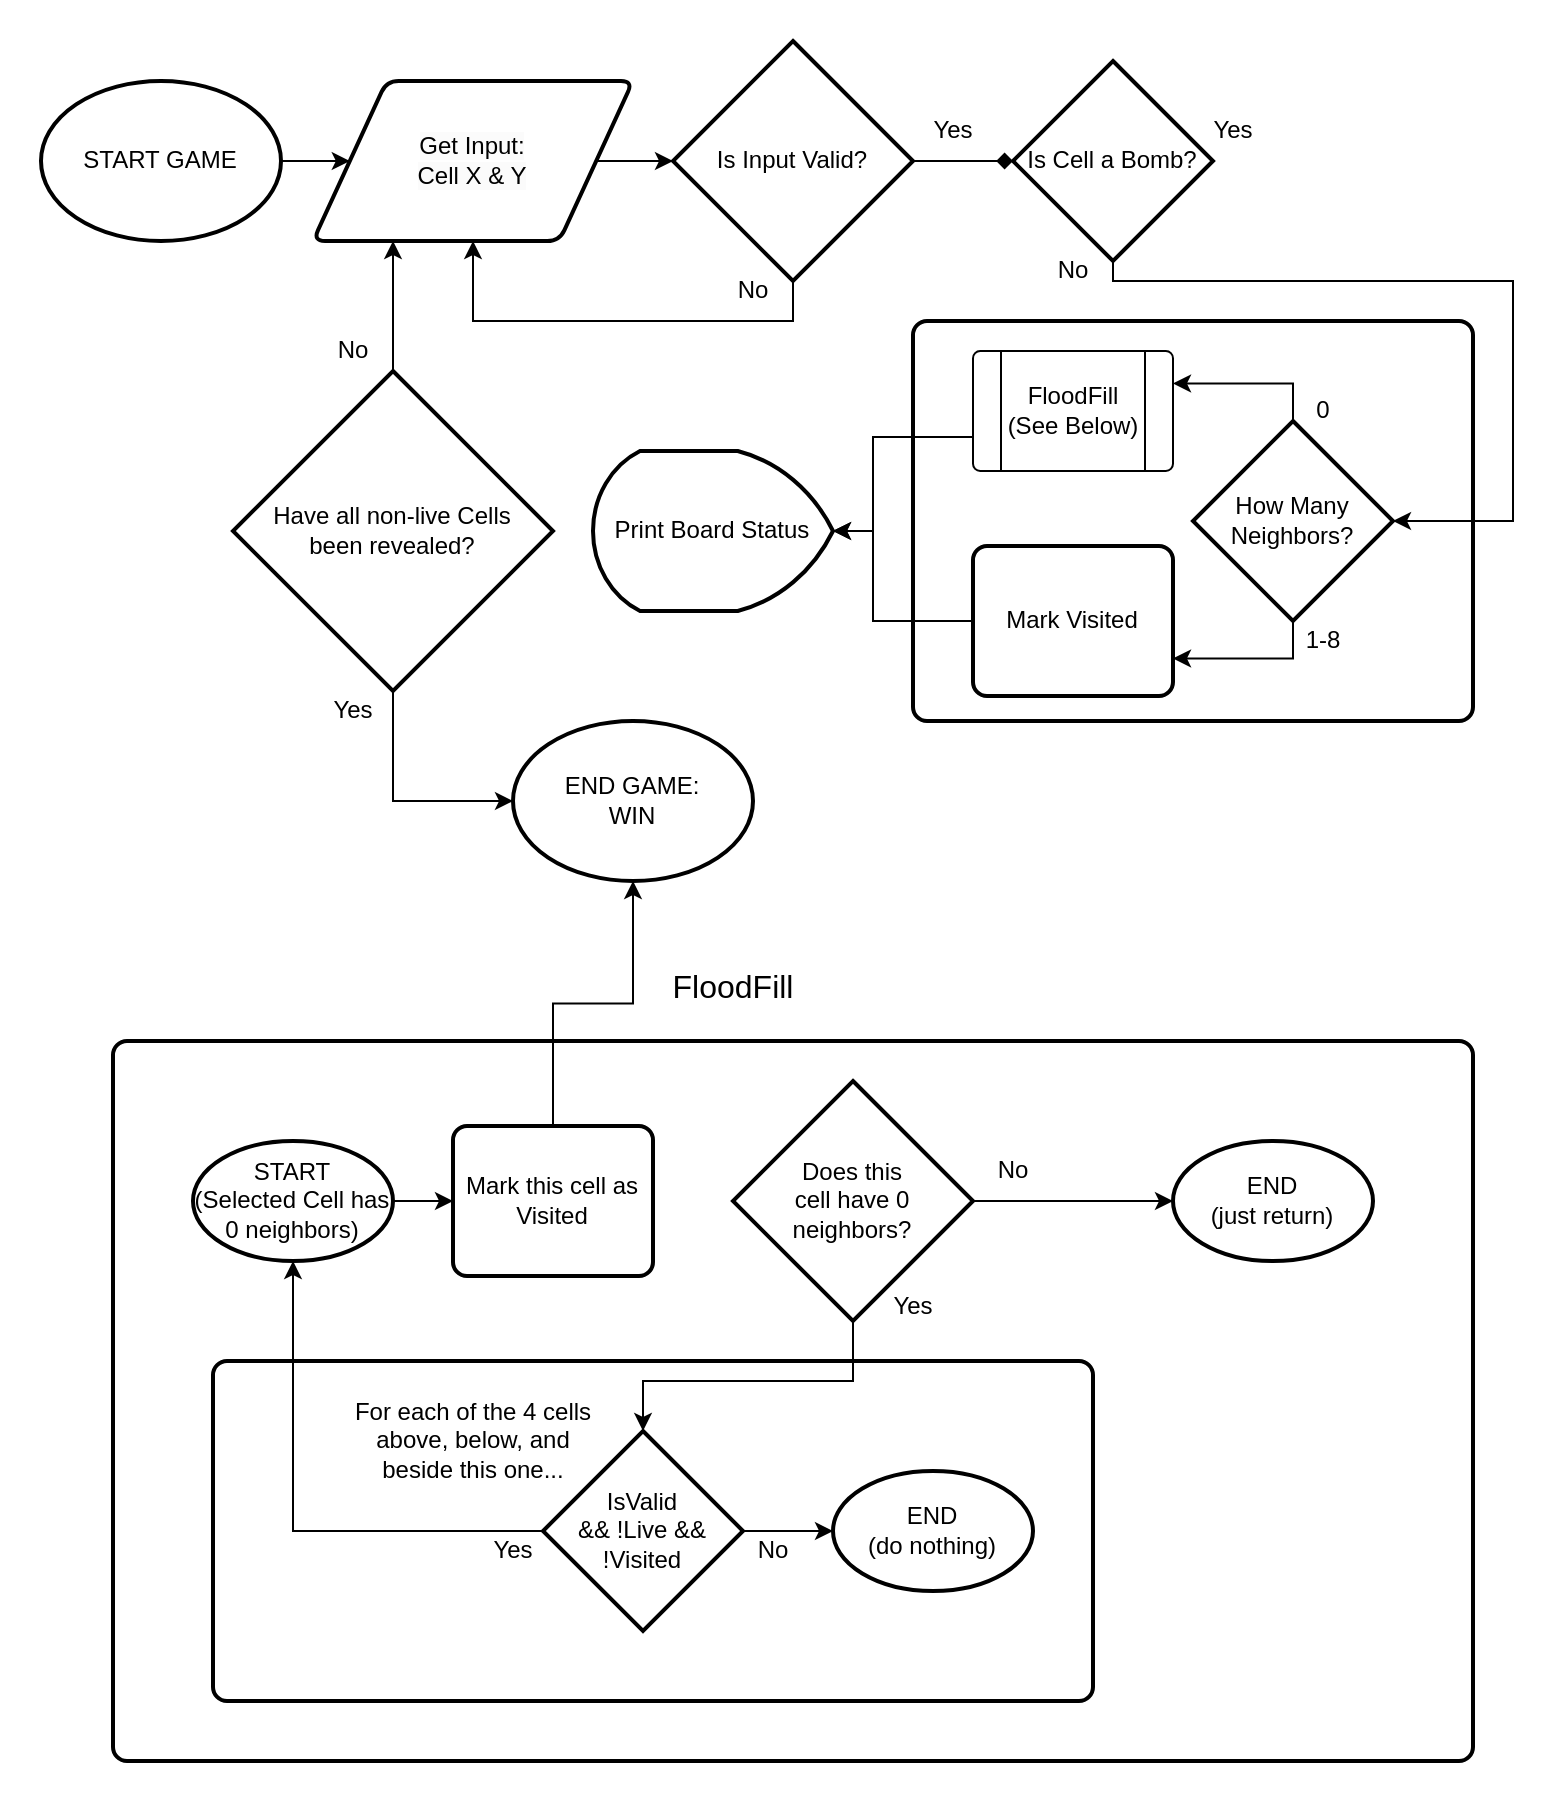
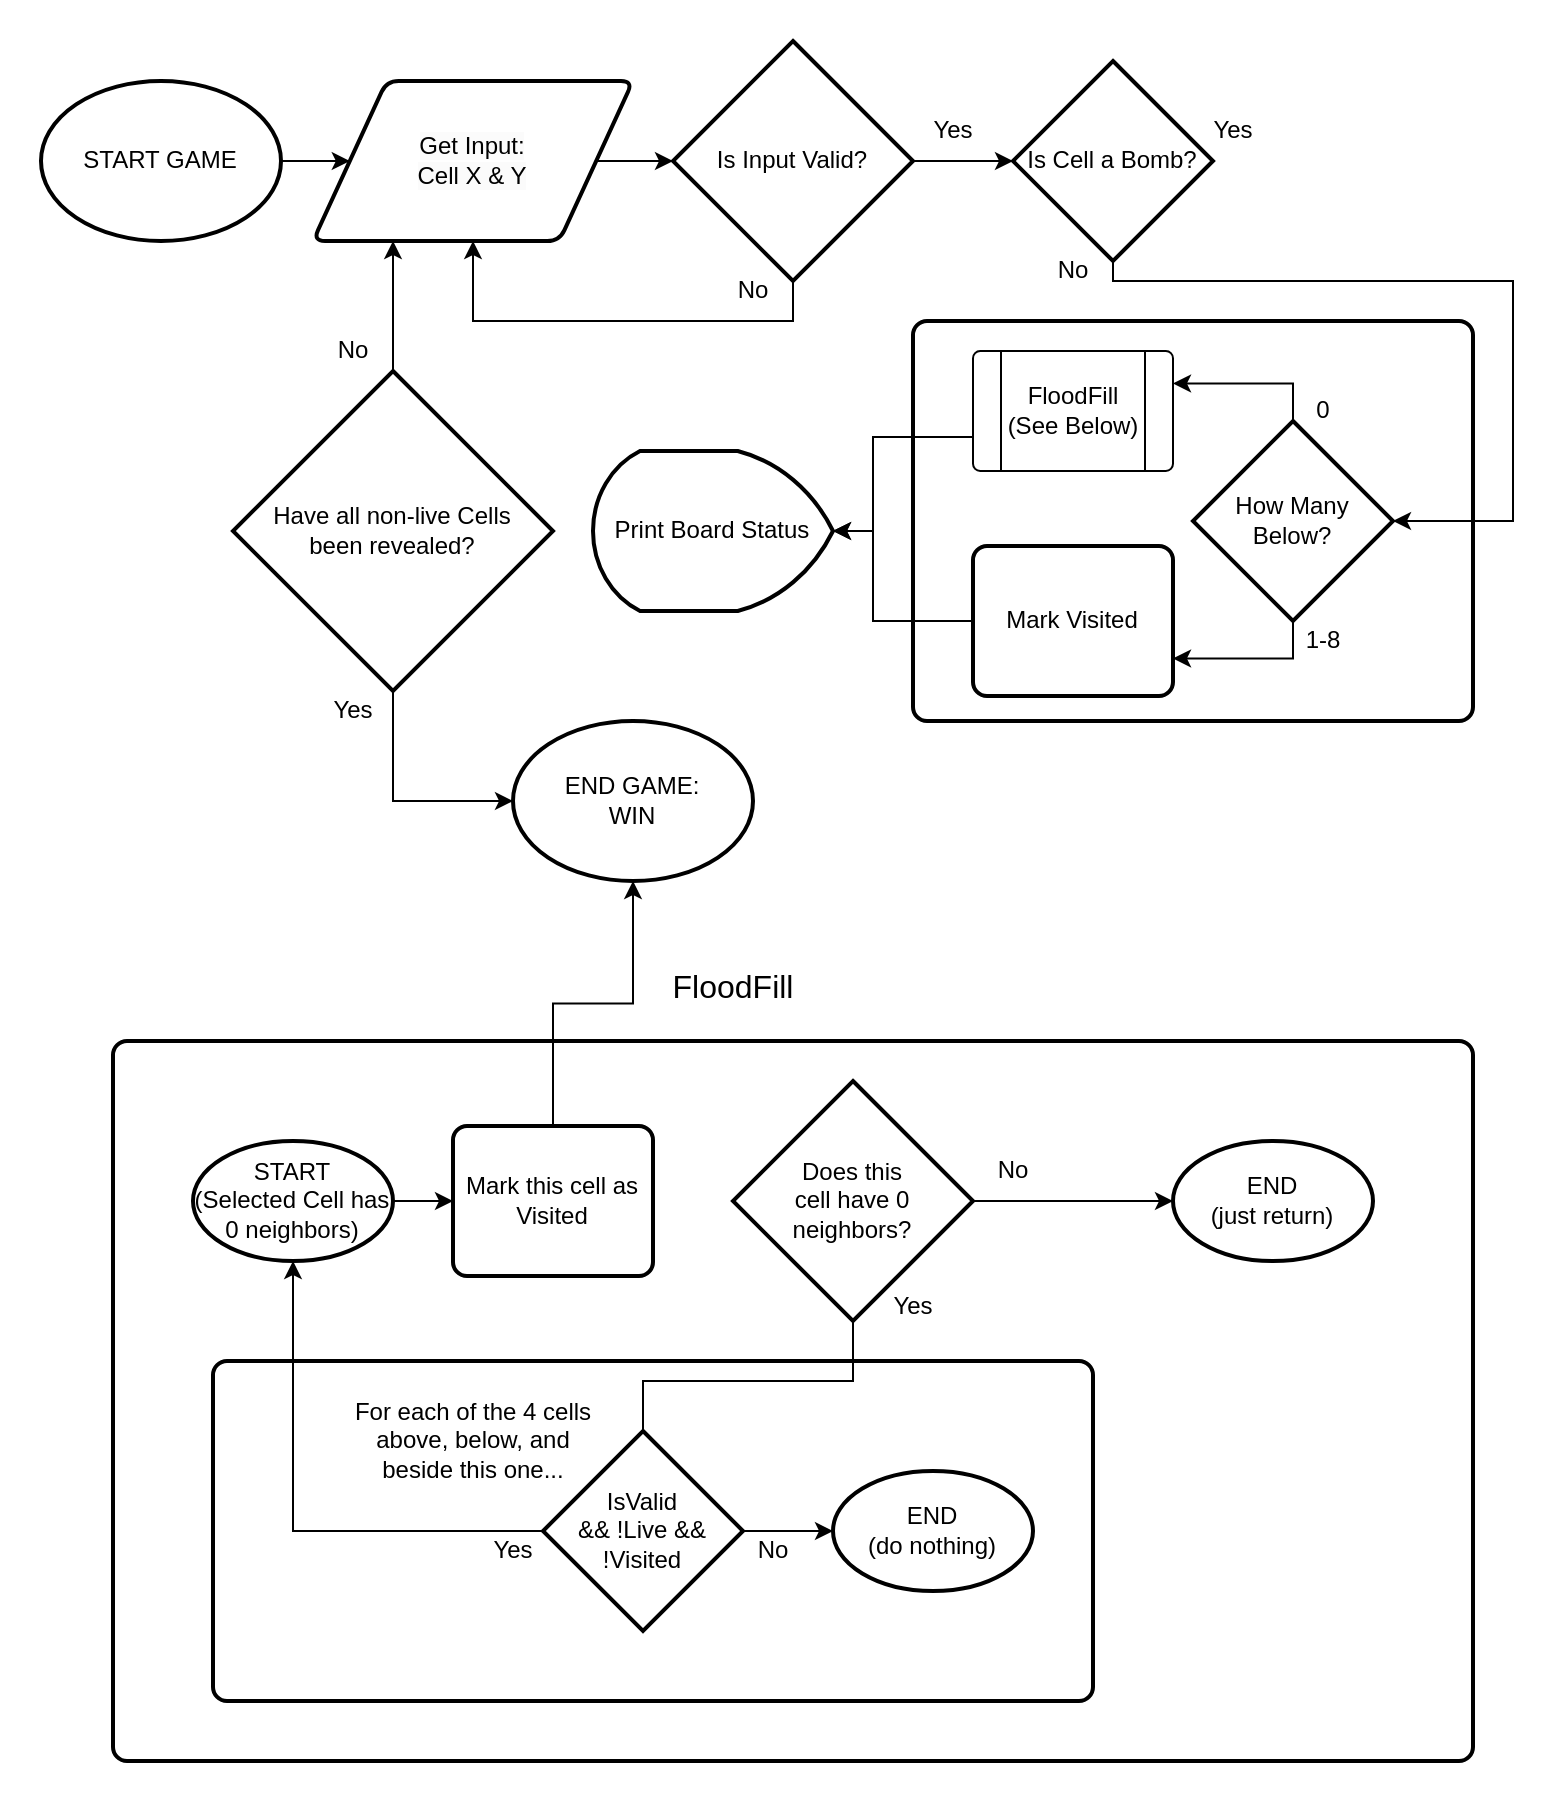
edge "Is Input Valid?" -> "Is Cell a Bomb?": arrowhead diamond -> classic
node "How Many Neighbors?": label "How Many Neighbors?" -> "How Many Below?"
edge "Does this cell have 0 neighbors?" -> "IsValid && !Live && !Visited": arrowhead classic -> none
